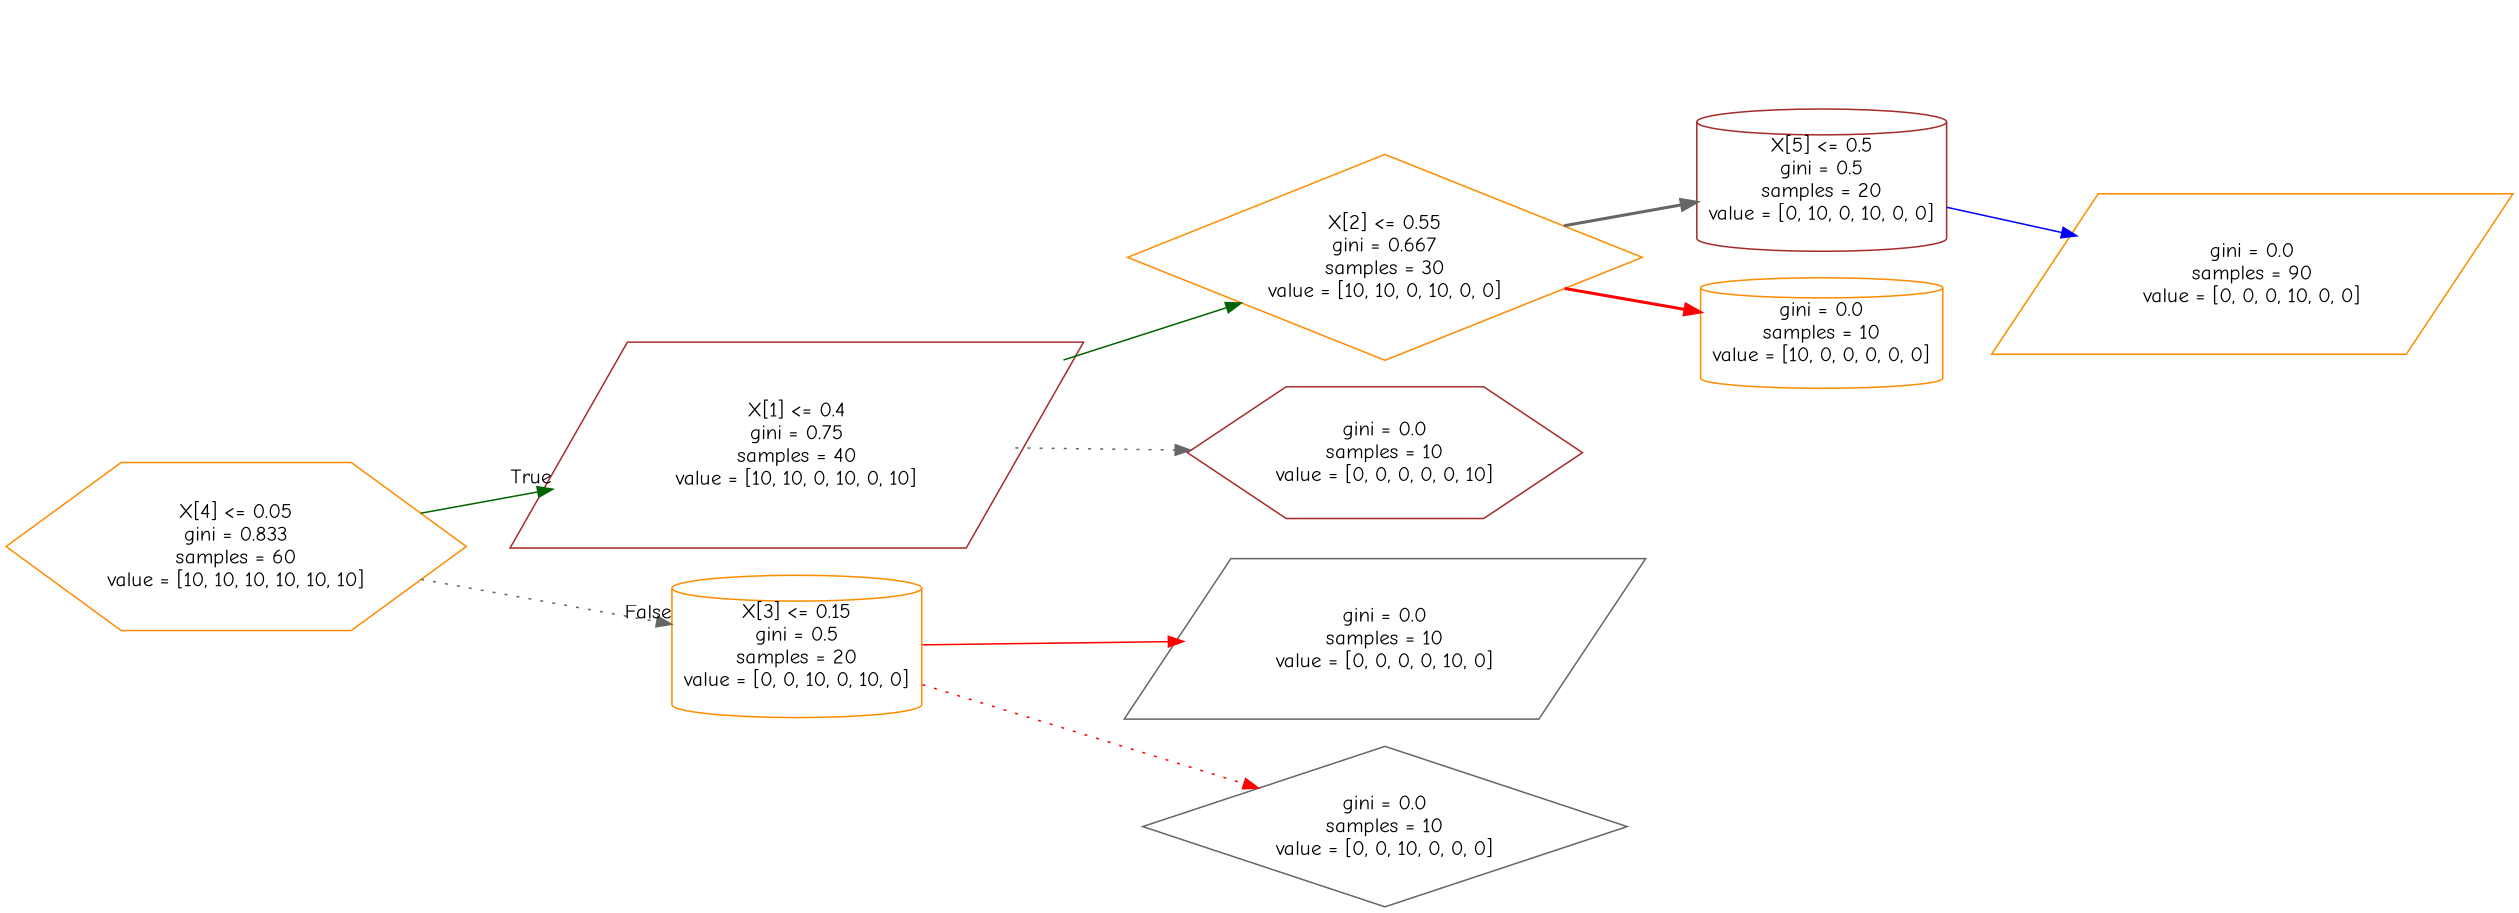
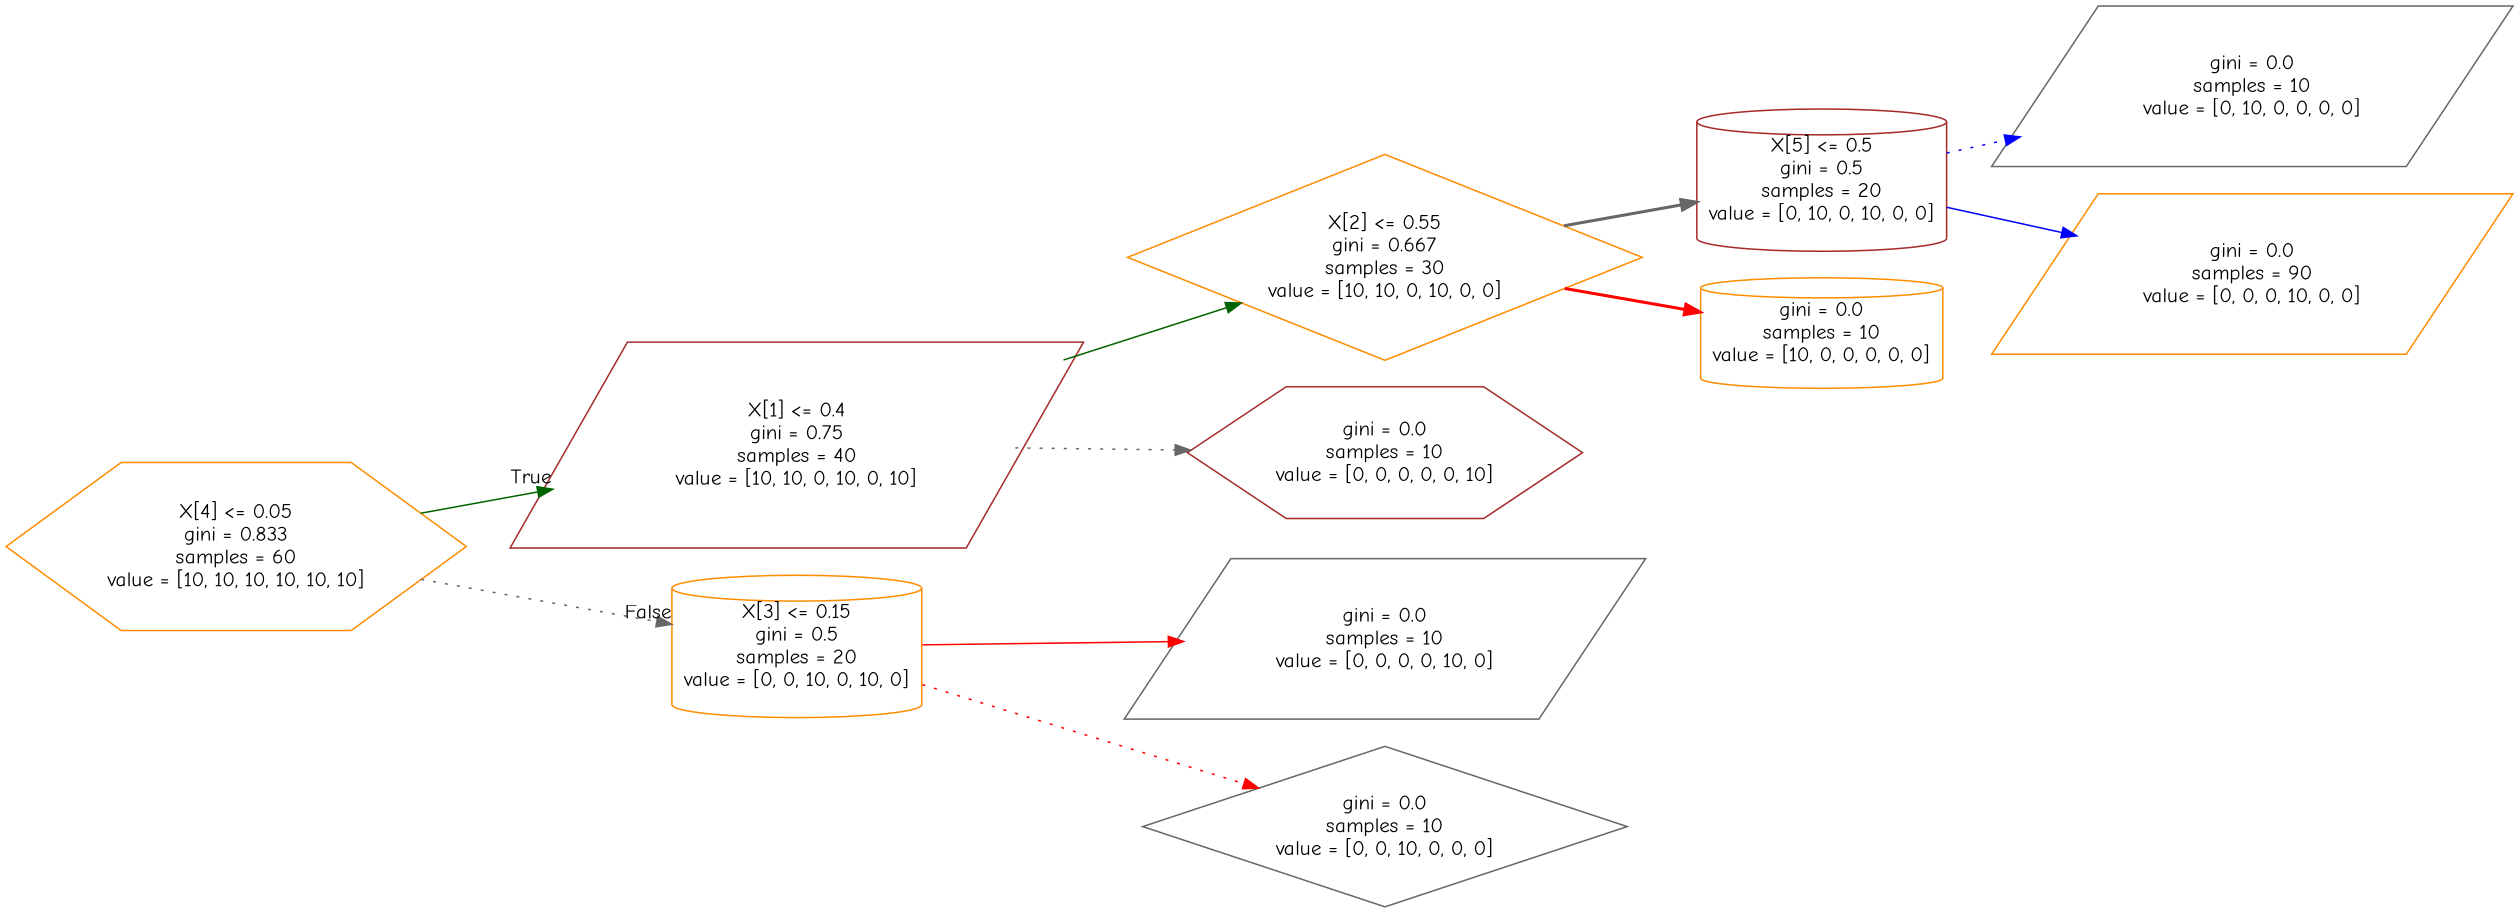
node "gini = 0.0 samples = 10 value = [0, 10, 0, 0, 0, 0]": added
